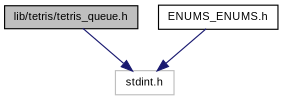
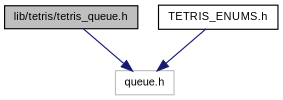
node "ENUMS_ENUMS.h": label "ENUMS_ENUMS.h" -> "TETRIS_ENUMS.h"
node "stdint.h": label "stdint.h" -> "queue.h"
